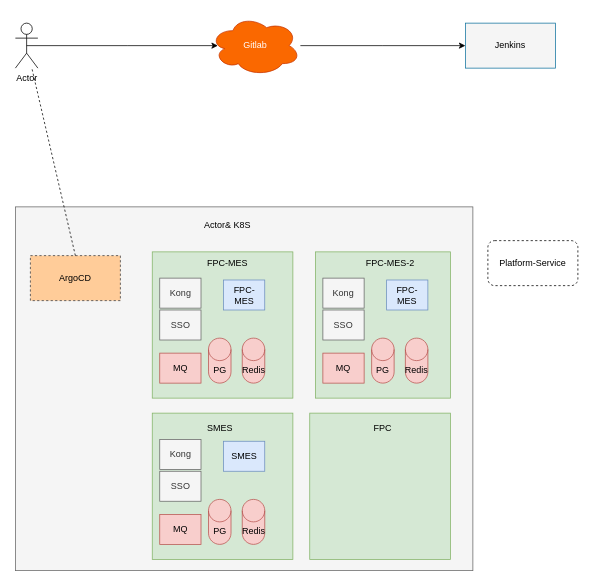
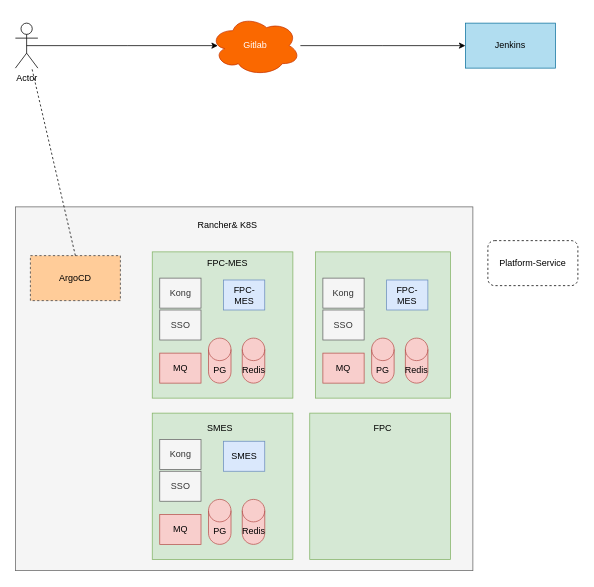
node "Jenkins": fillcolor #f5f5f5 -> #b1ddf0
node "Actor& K8S": label "Actor& K8S" -> "Rancher& K8S"
node "FPC-MES-2": removed
